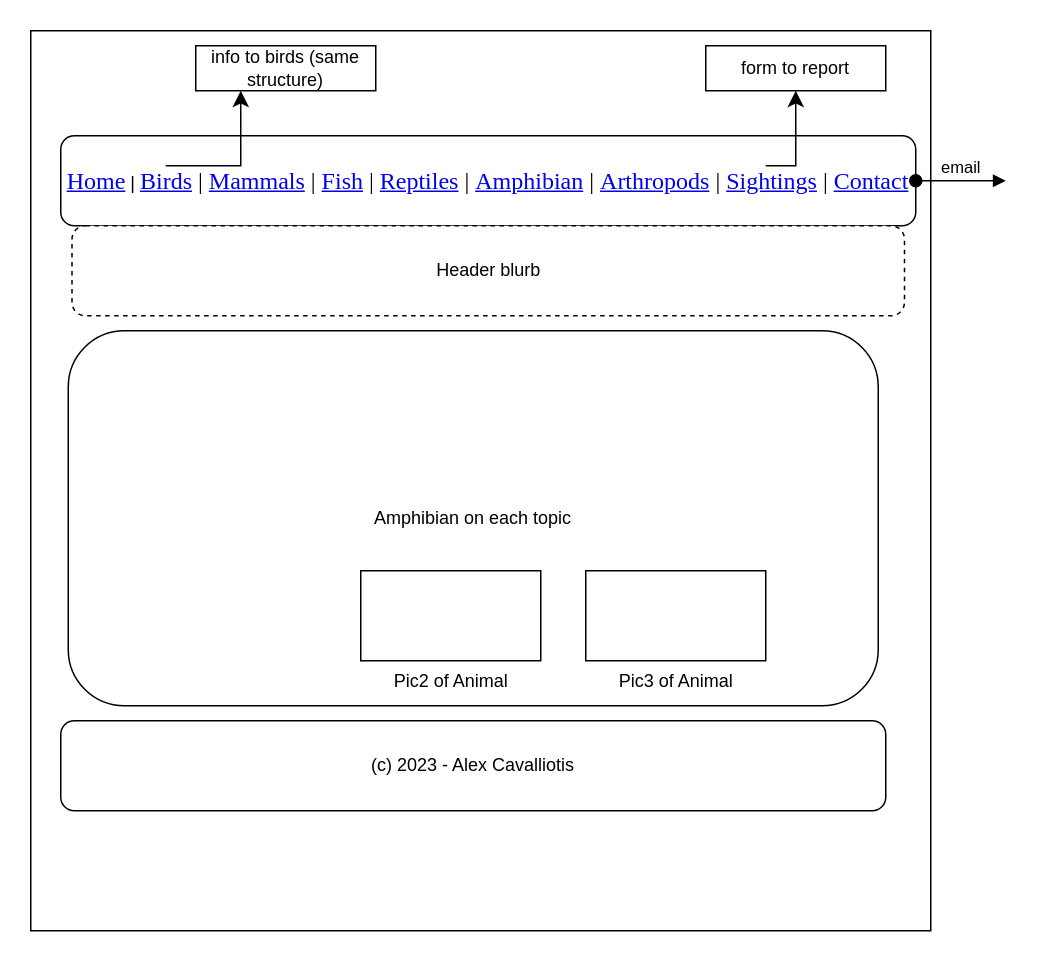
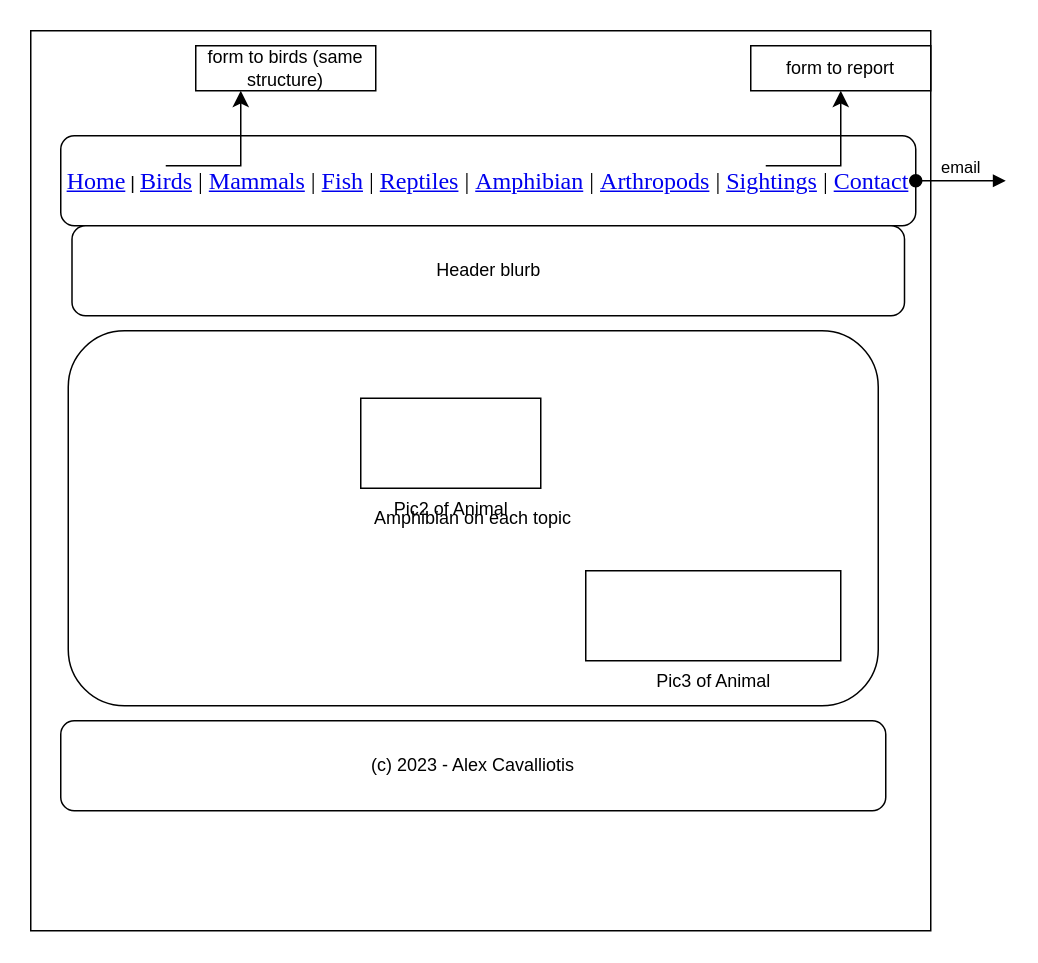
node "info to birds (same structure)": label "info to birds (same structure)" -> "form to birds (same structure)"
node "form to report": moved (796, 68) -> (841, 68)
node "Header blurb": style dashed -> solid
node "Pic2 of Animal": moved (451, 616) -> (451, 443)
node "Pic3 of Animal": size 180x90 -> 255x90
